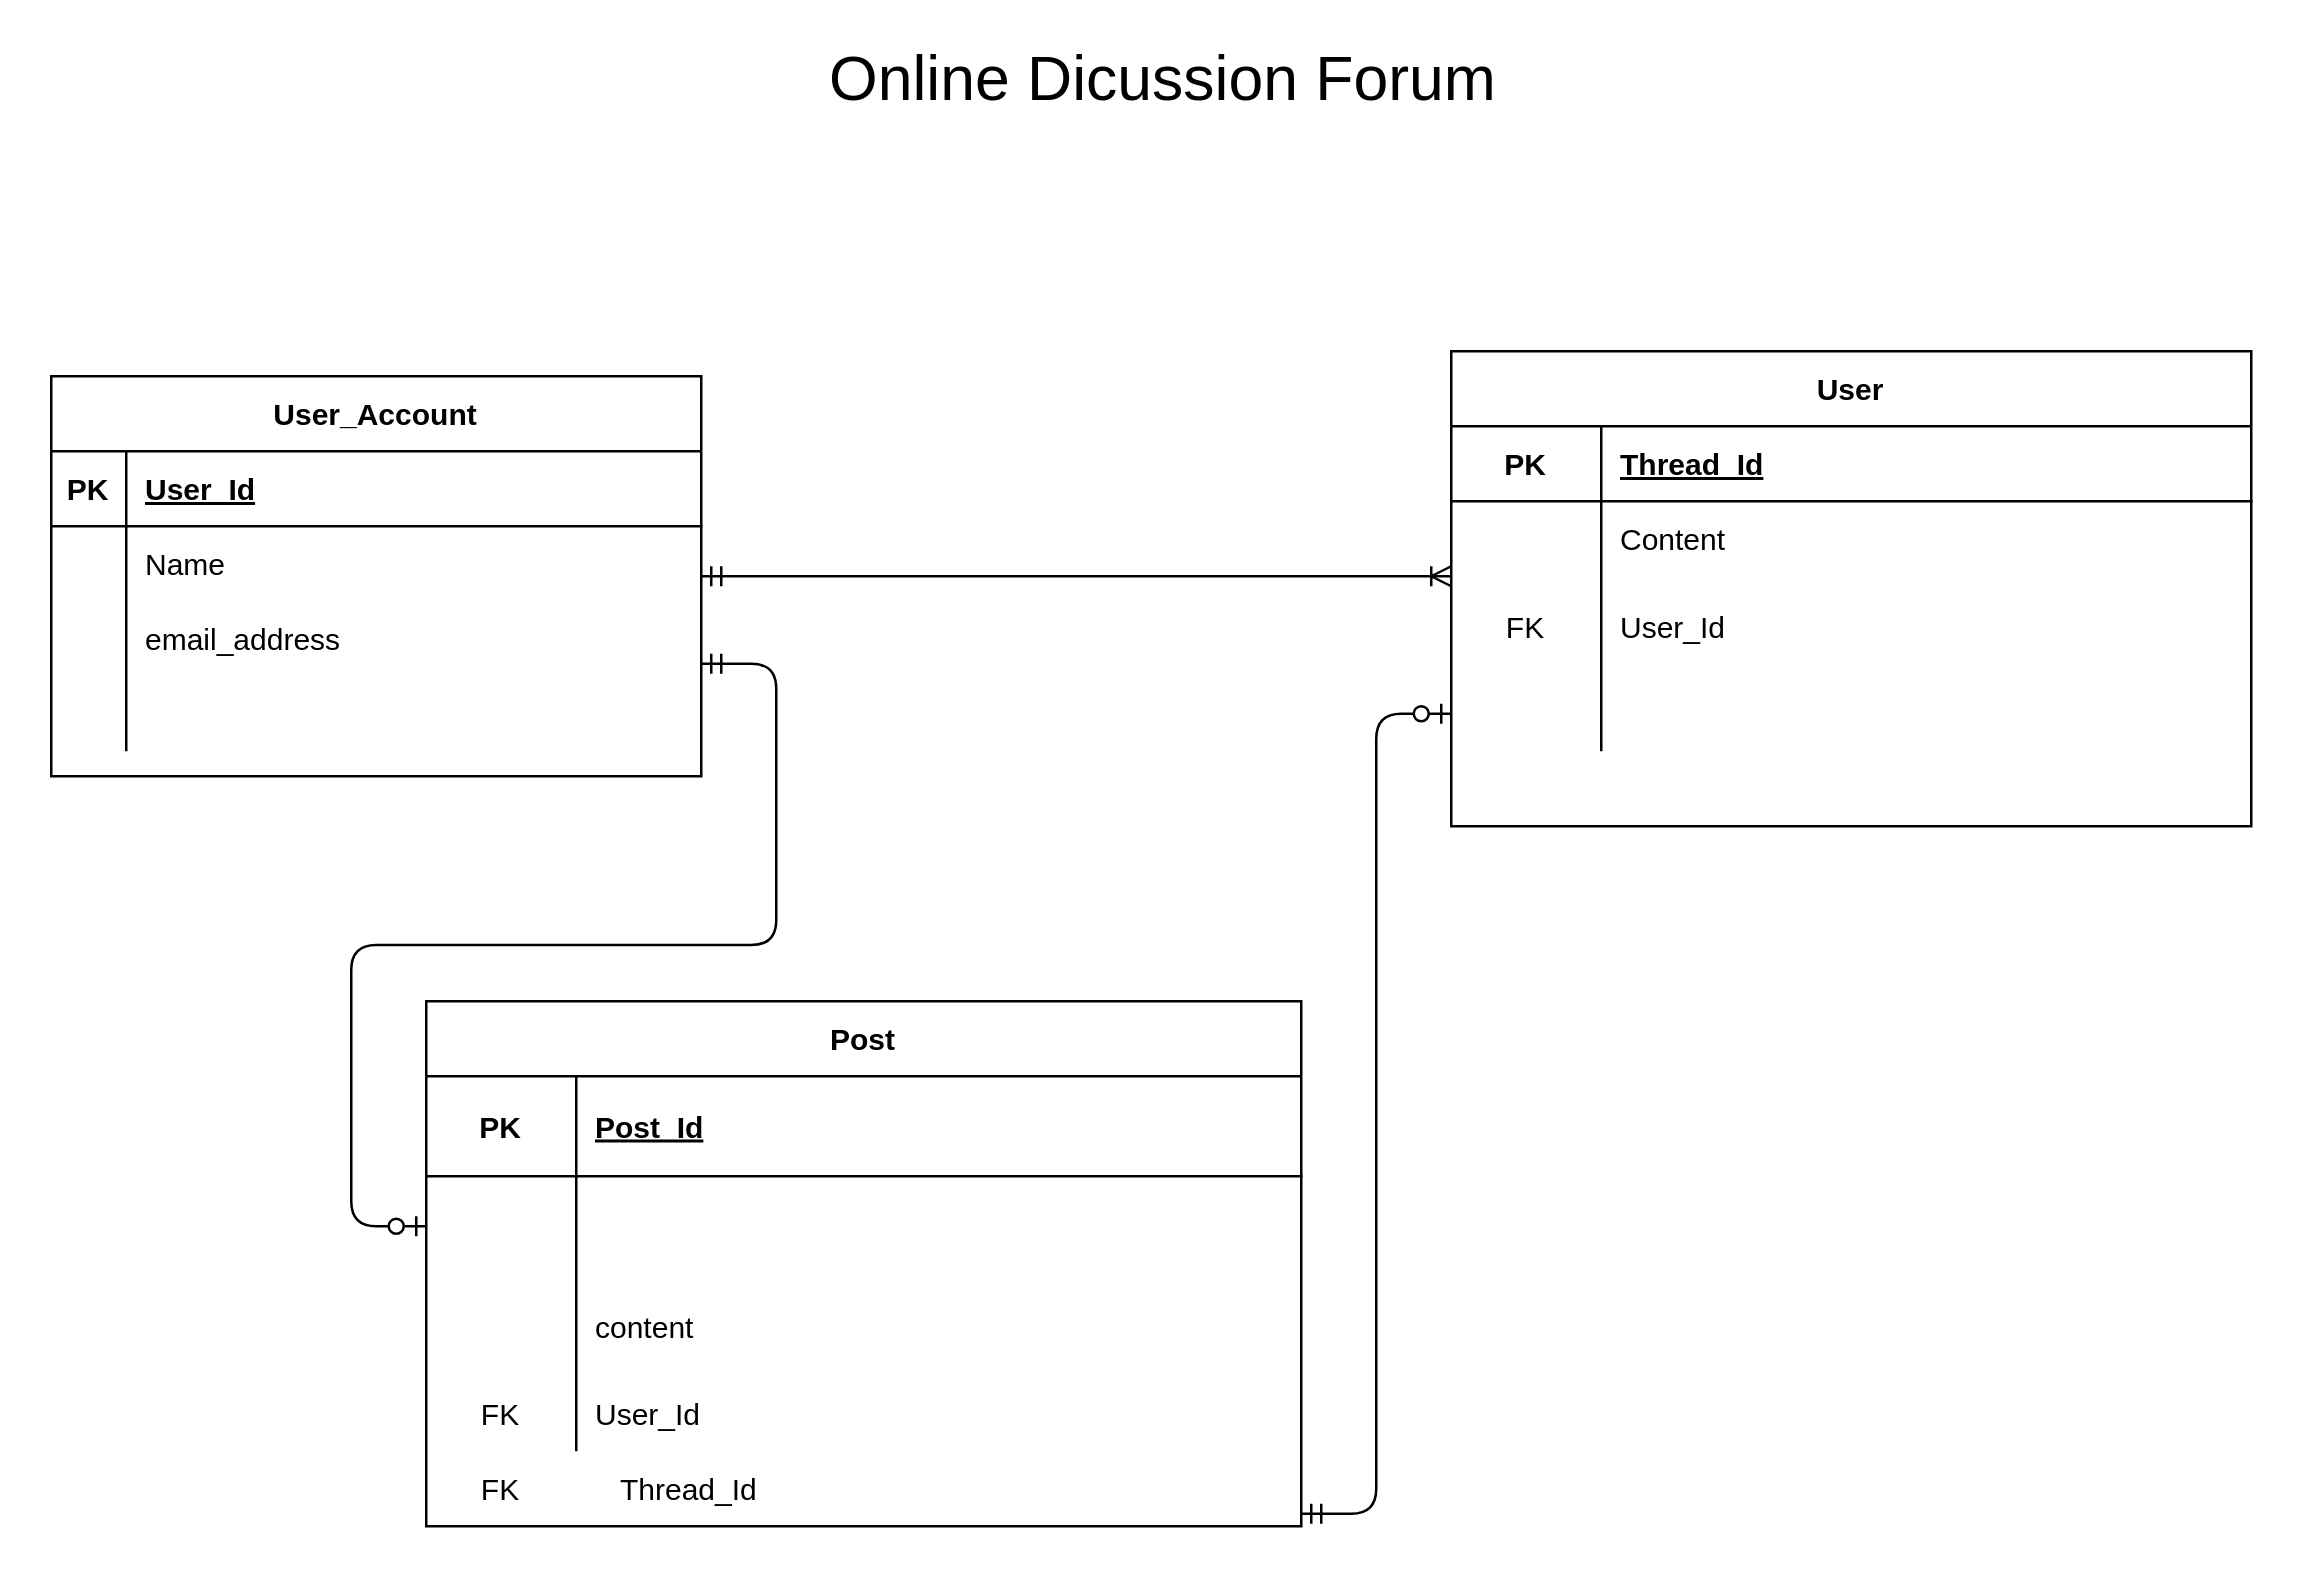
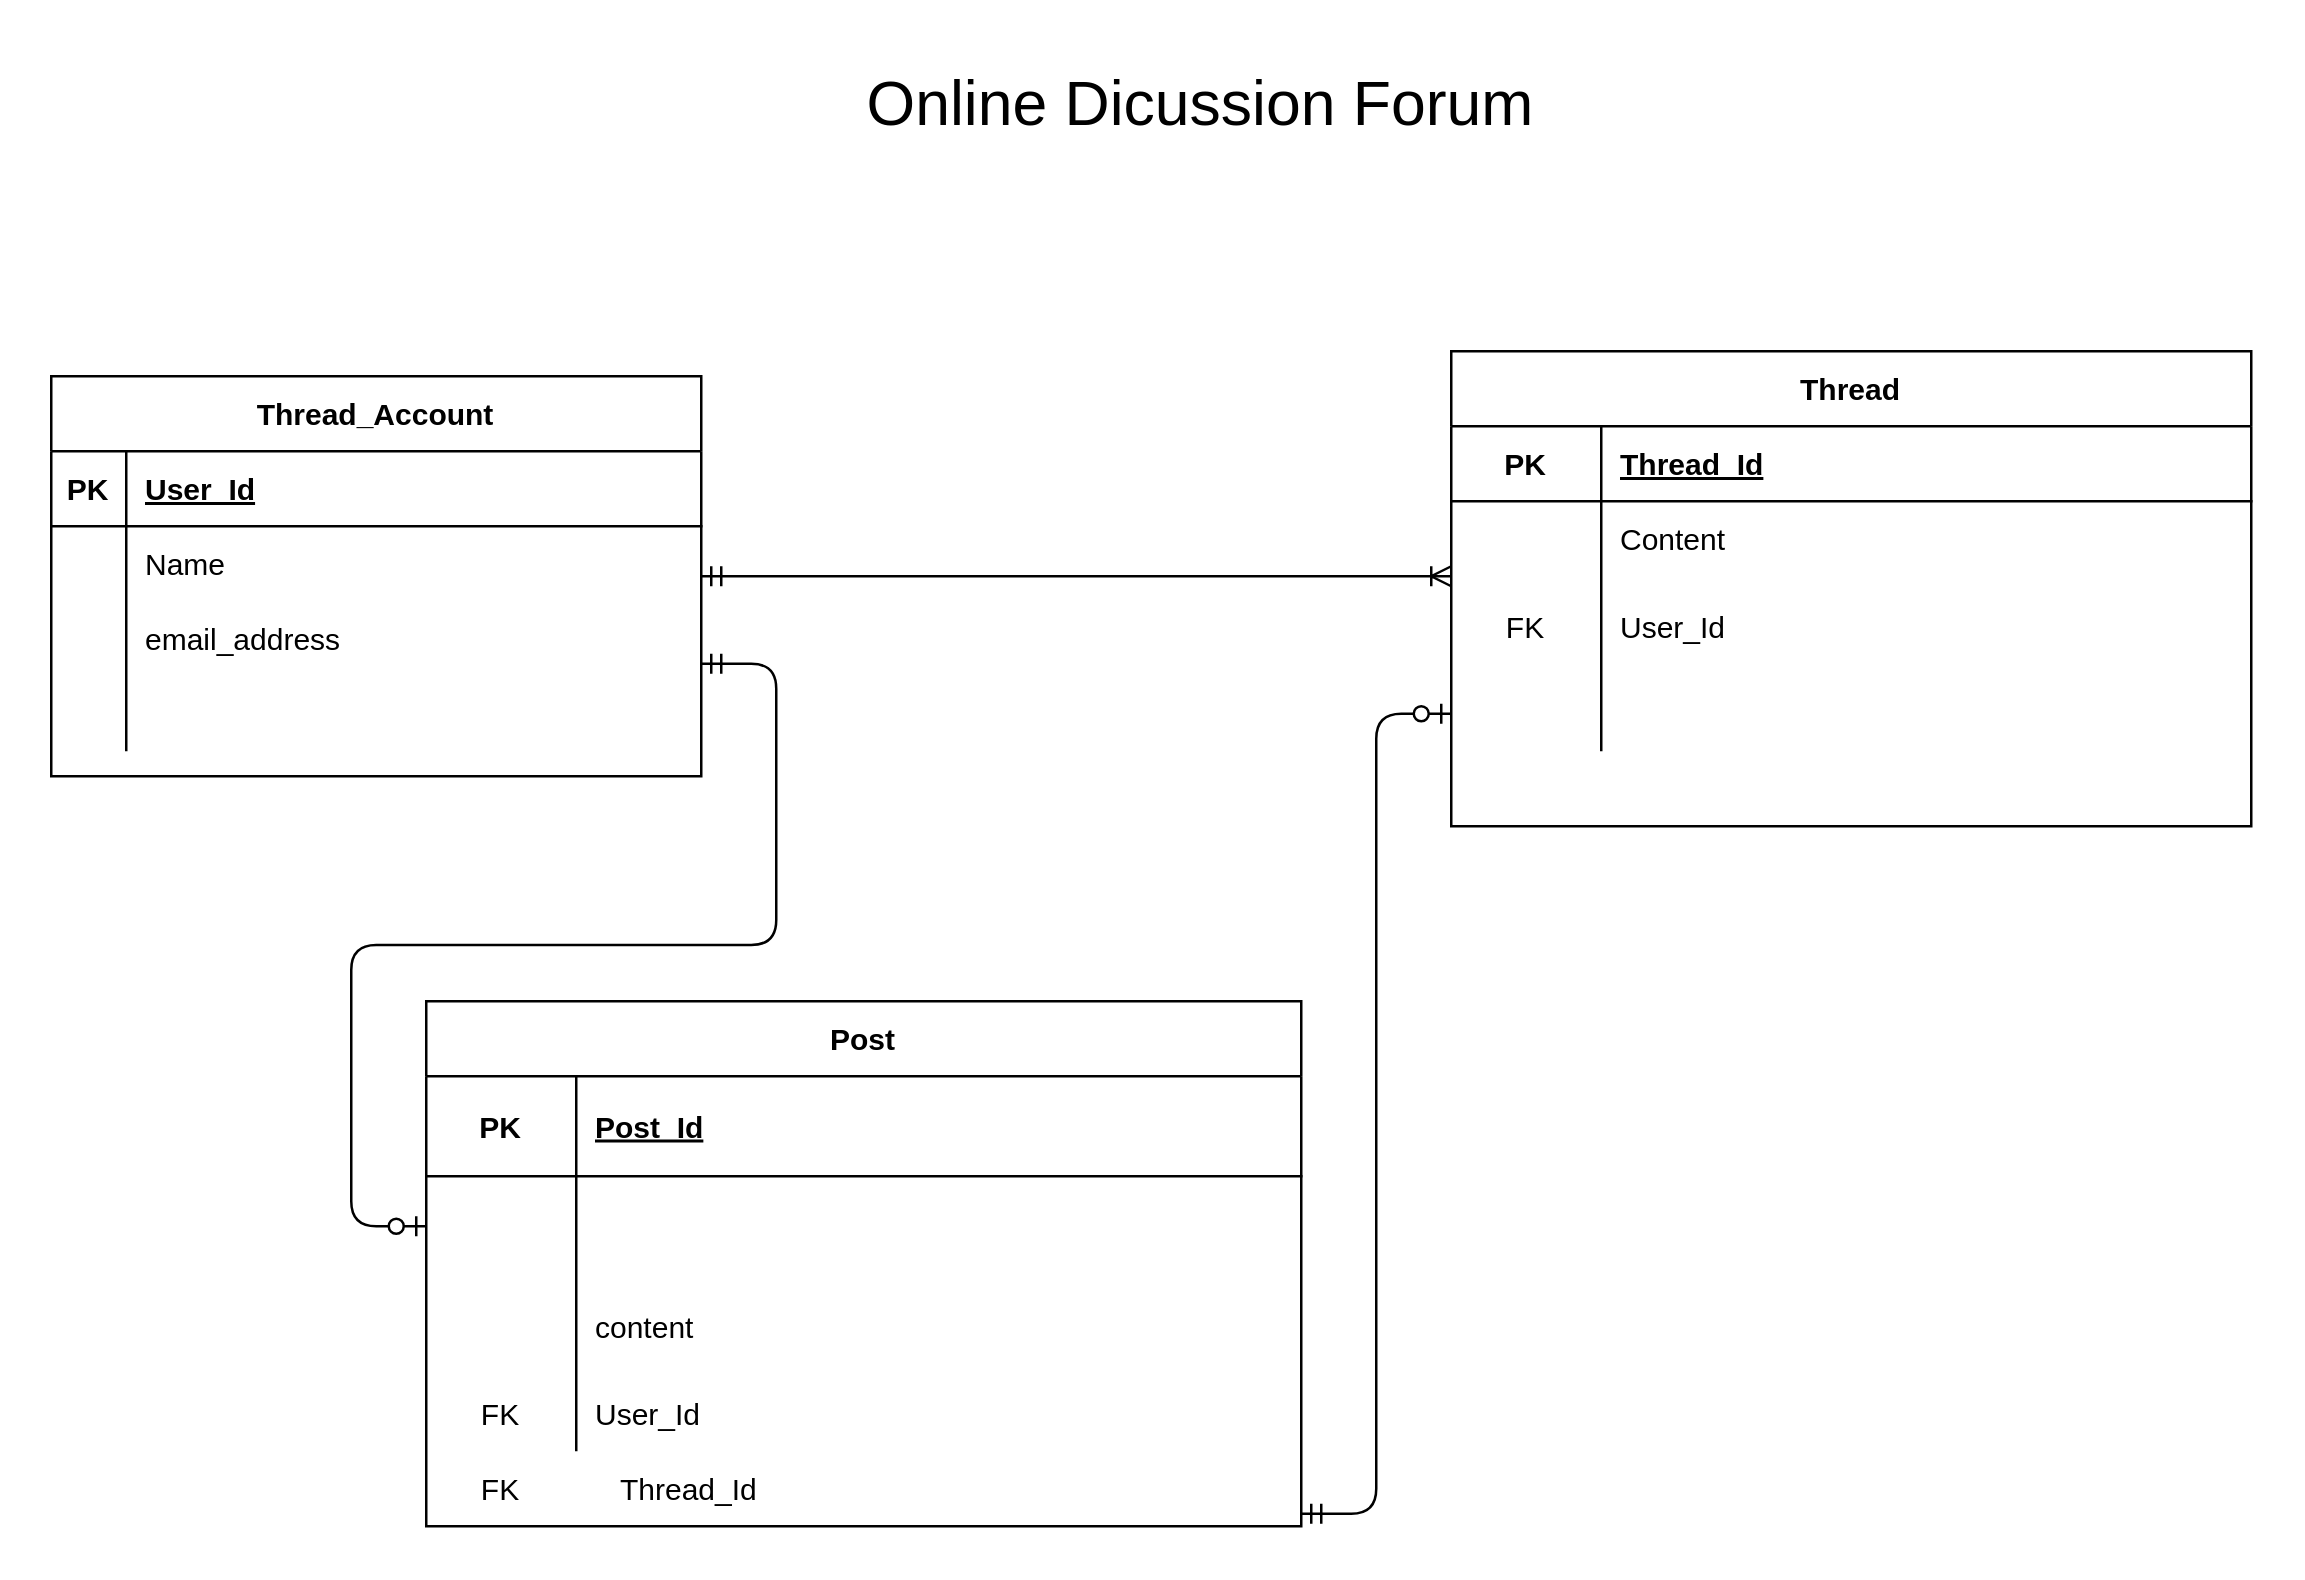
node "Online Dicussion Forum": moved (1164, 76) -> (1201, 101)
node "User": label "User" -> "Thread"
node "User_Account": label "User_Account" -> "Thread_Account"
